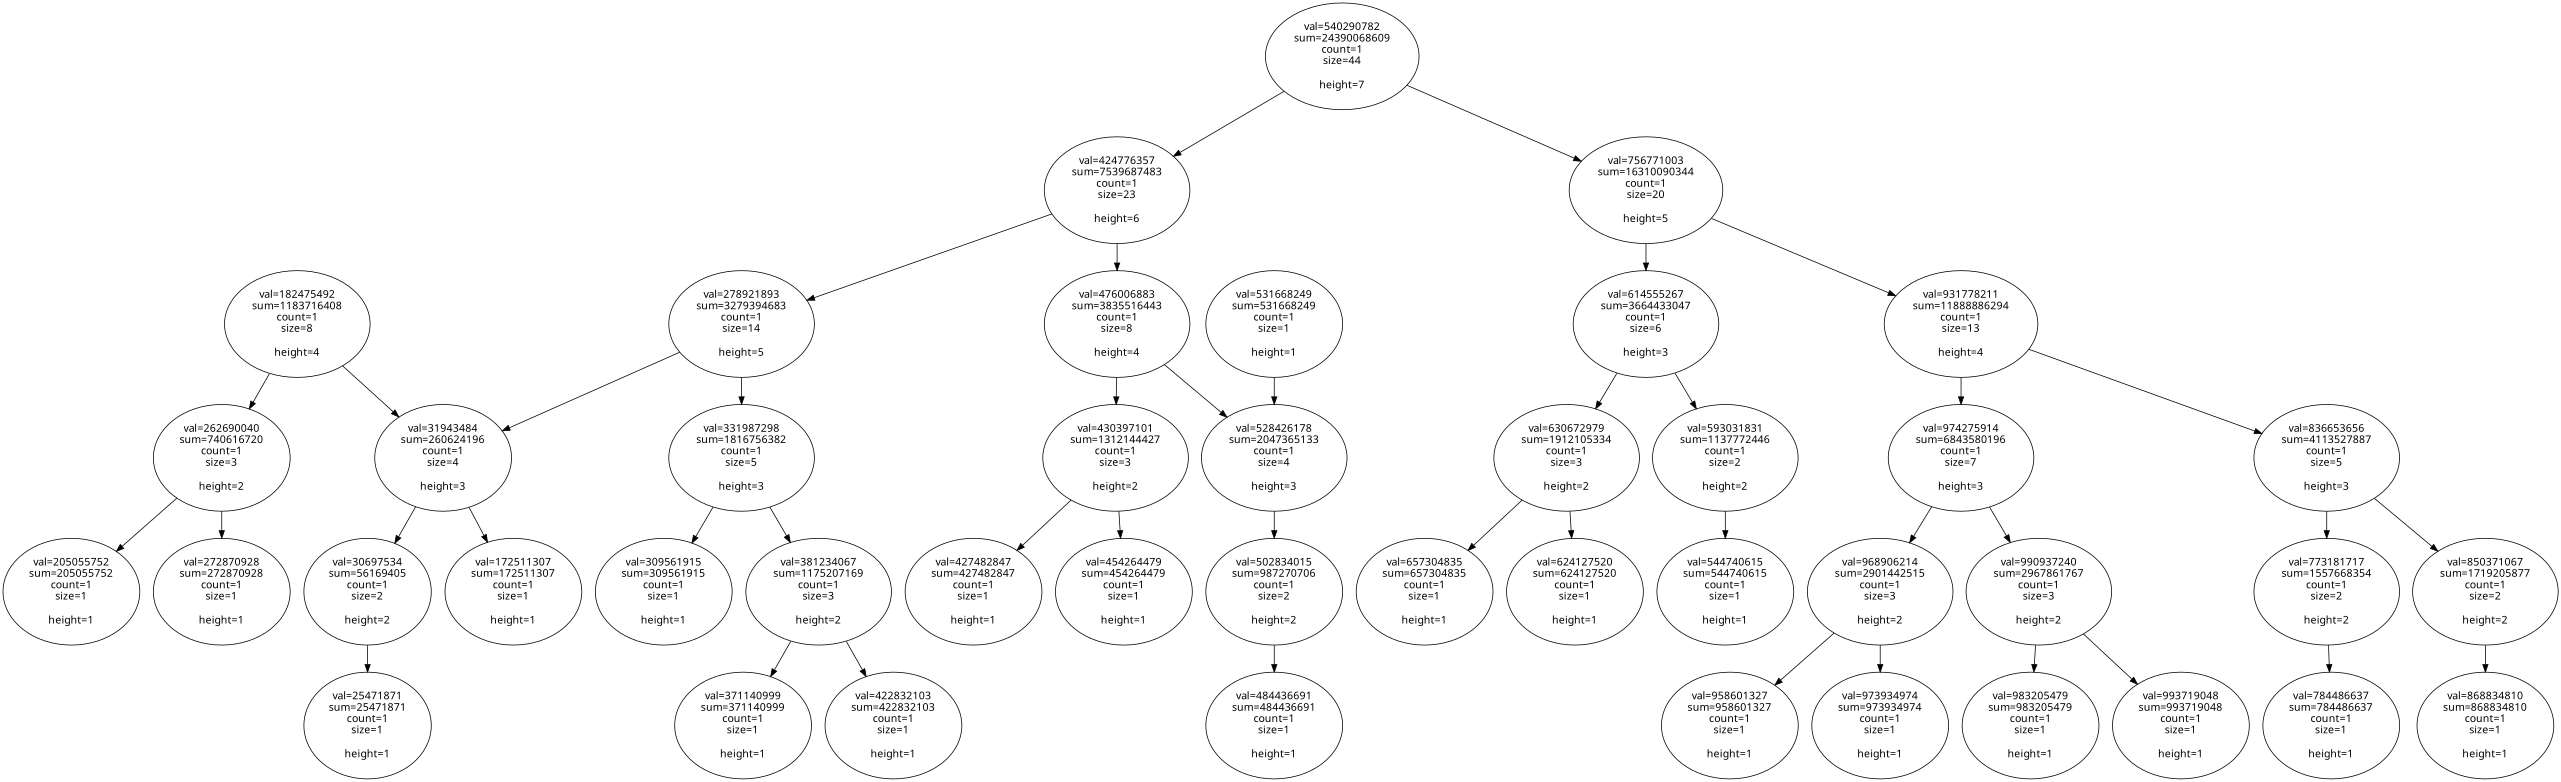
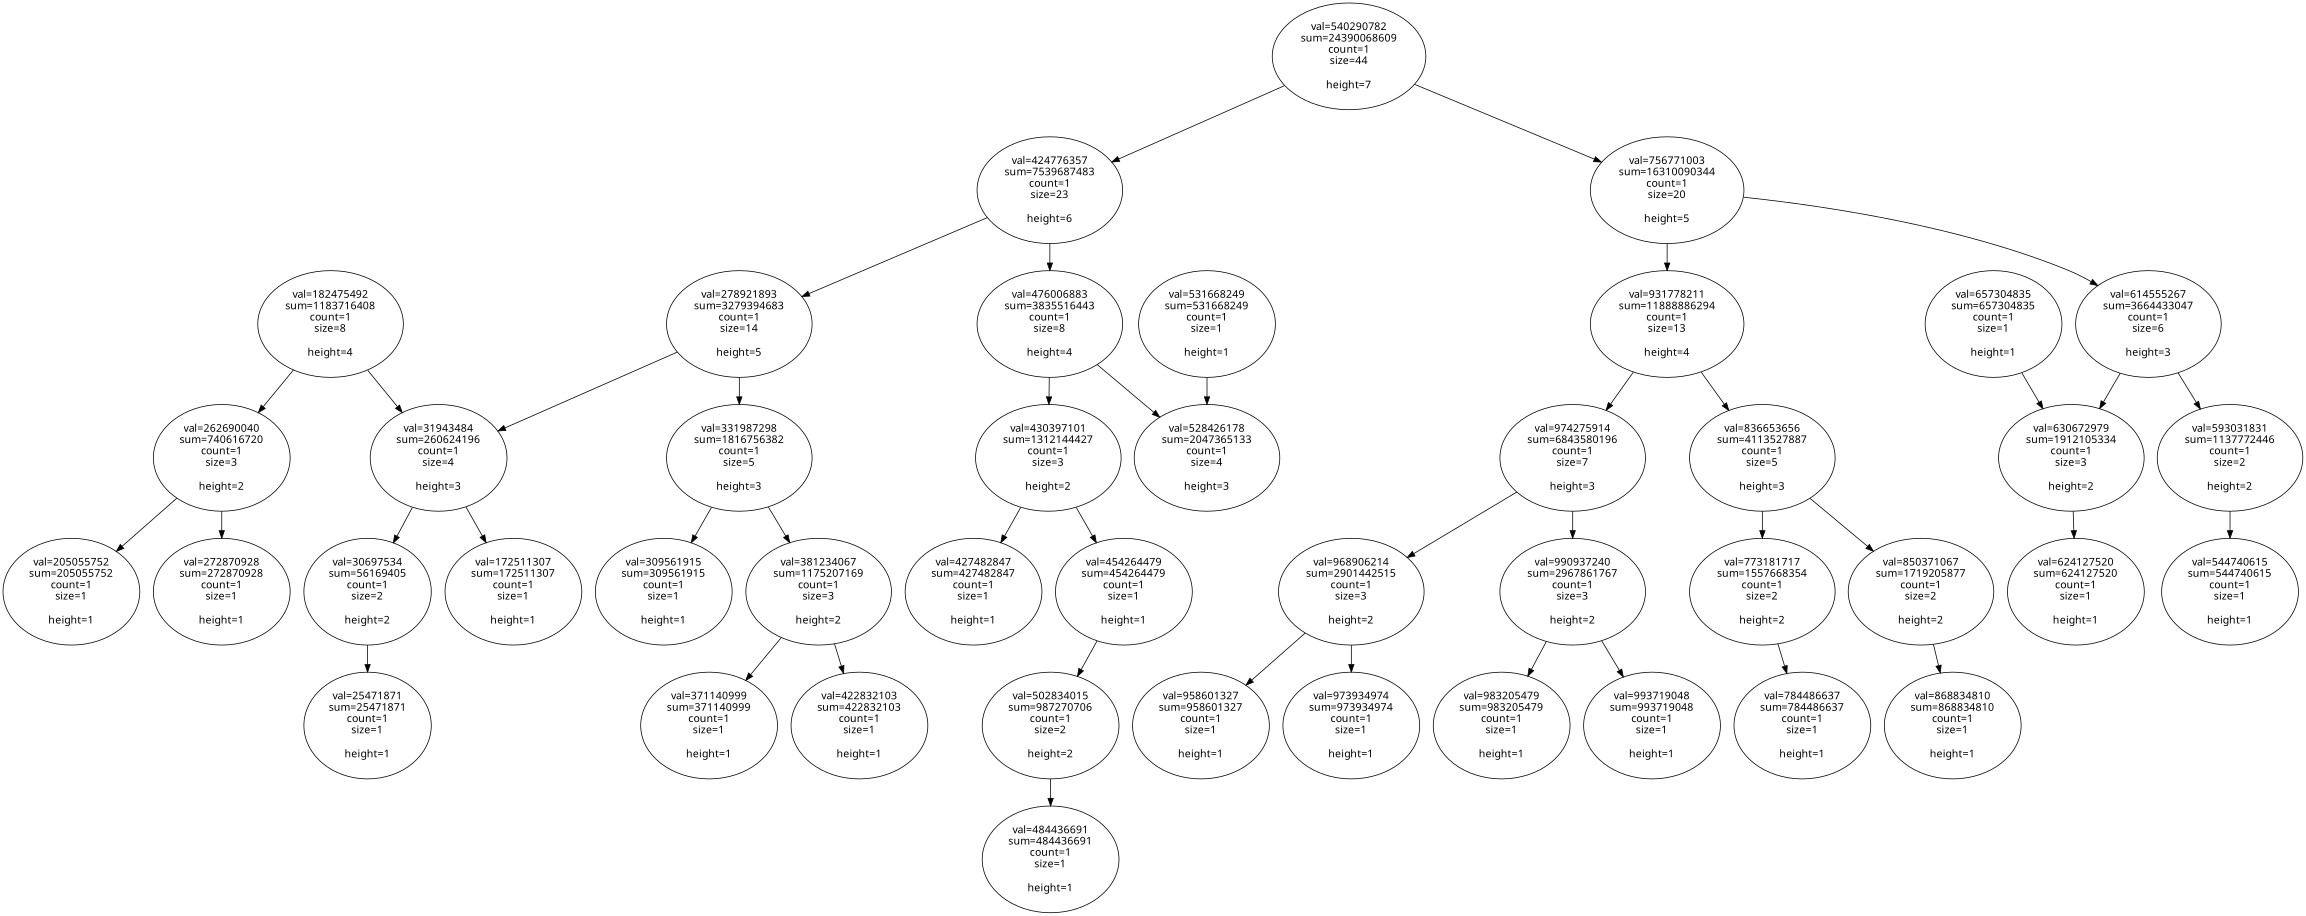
edge "val=528426178" -> "val=502834015": now "val=454264479" -> "val=502834015"
edge "val=630672979" -> "val=657304835": reversed
